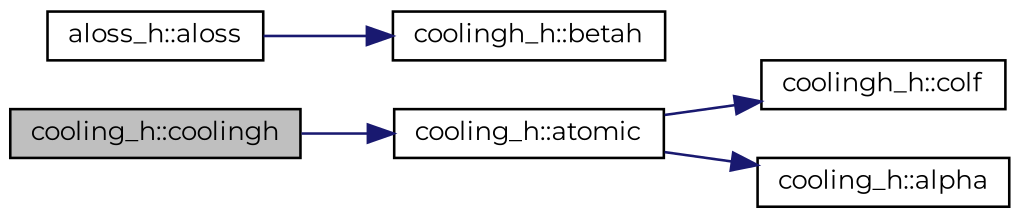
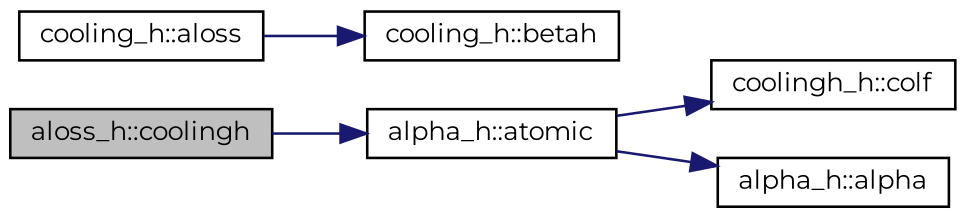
node "aloss_h::aloss": label "aloss_h::aloss" -> "cooling_h::aloss"
node "coolingh_h::betah": label "coolingh_h::betah" -> "cooling_h::betah"
node "cooling_h::coolingh": label "cooling_h::coolingh" -> "aloss_h::coolingh"
node "cooling_h::atomic": label "cooling_h::atomic" -> "alpha_h::atomic"
node "cooling_h::alpha": label "cooling_h::alpha" -> "alpha_h::alpha"
